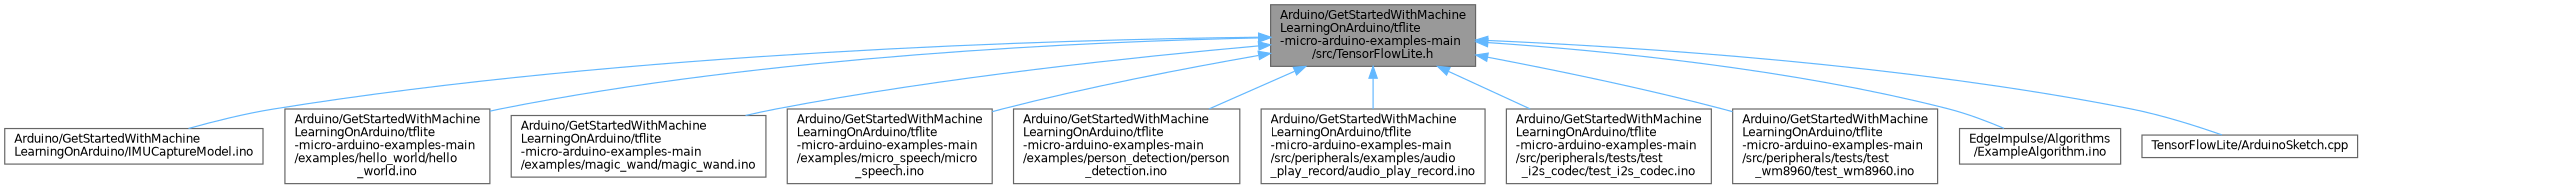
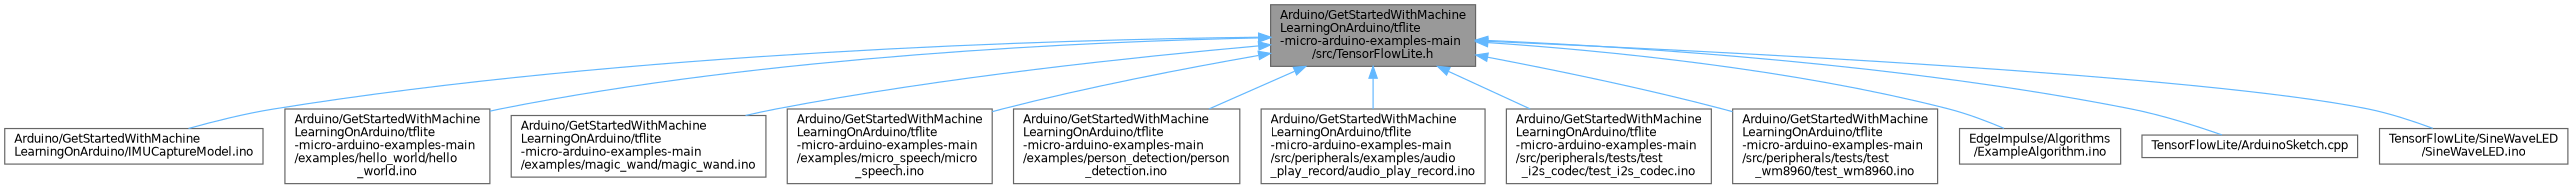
node "TensorFlowLite/SineWaveLED /SineWaveLED.ino": added
